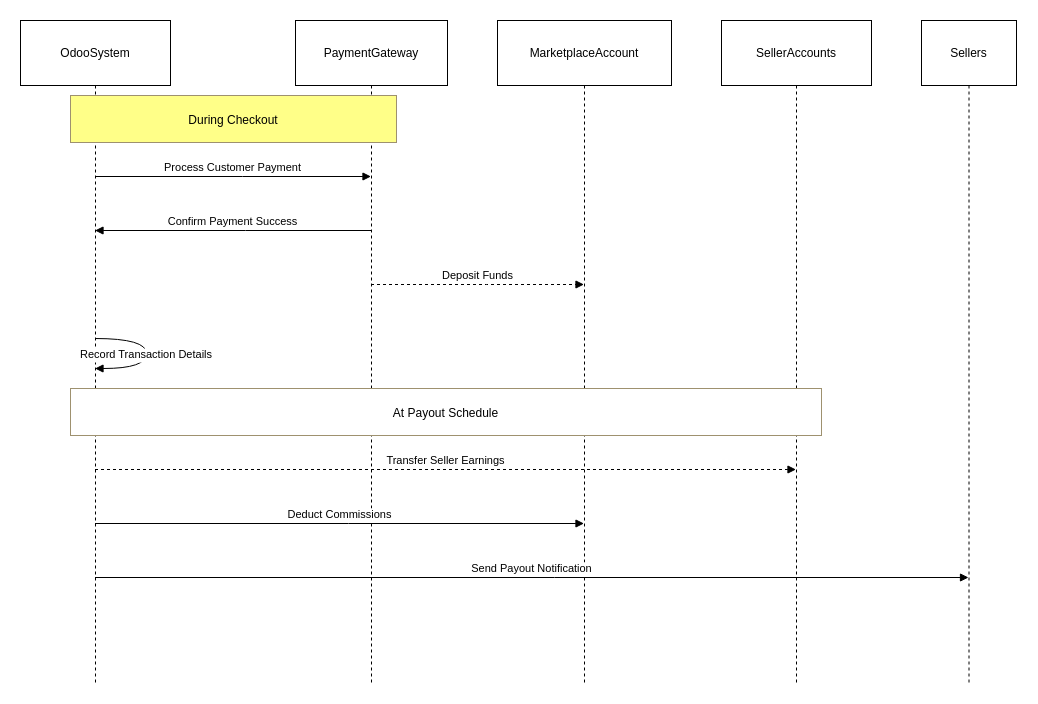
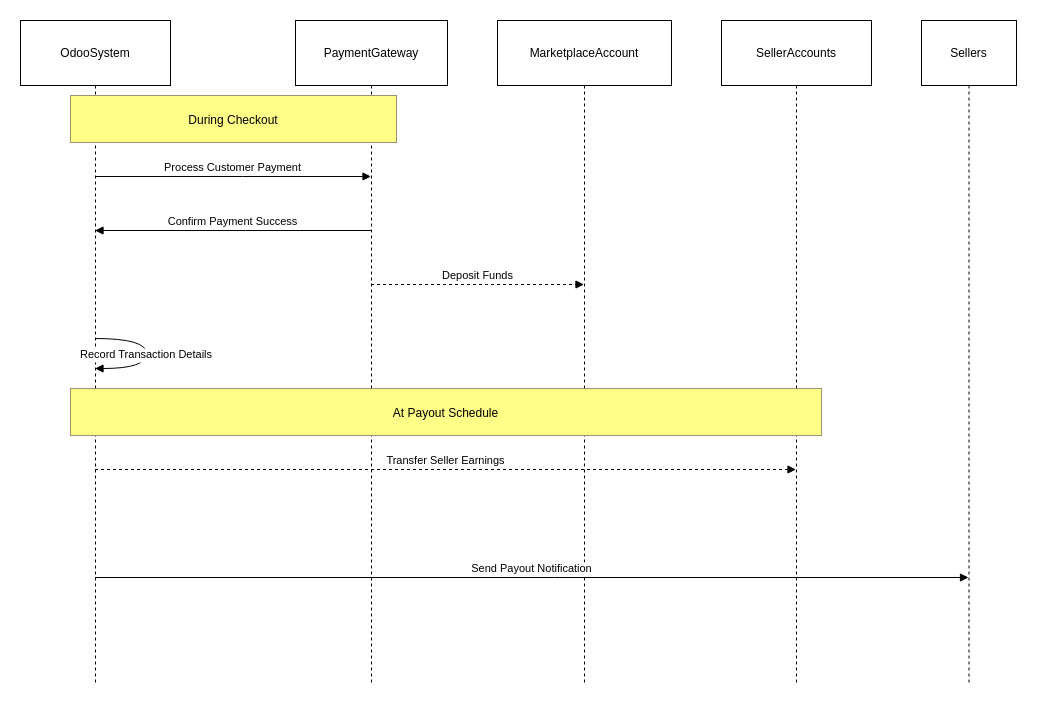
node "At Payout Schedule": fillcolor #ffffff -> #ffff88
edge "OdooSystem" -> "MarketplaceAccount": removed, label "Deduct Commissions"
